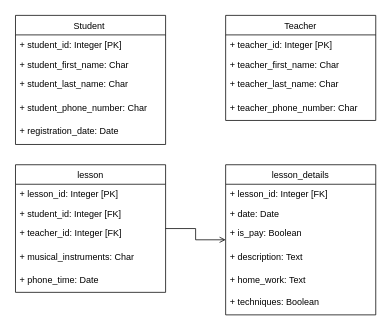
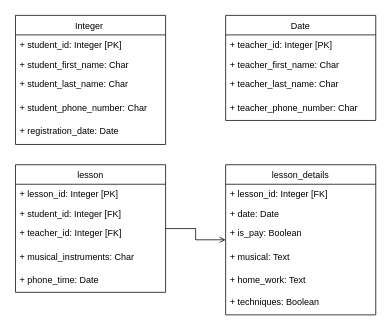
node "Student": label "Student" -> "Integer"
node "Teacher": label "Teacher" -> "Date"
node "+ description: Text": label "+ description: Text" -> "+ musical: Text"
